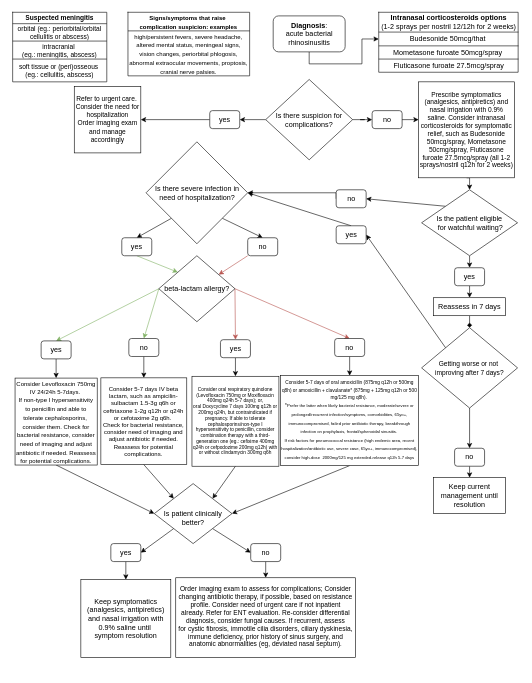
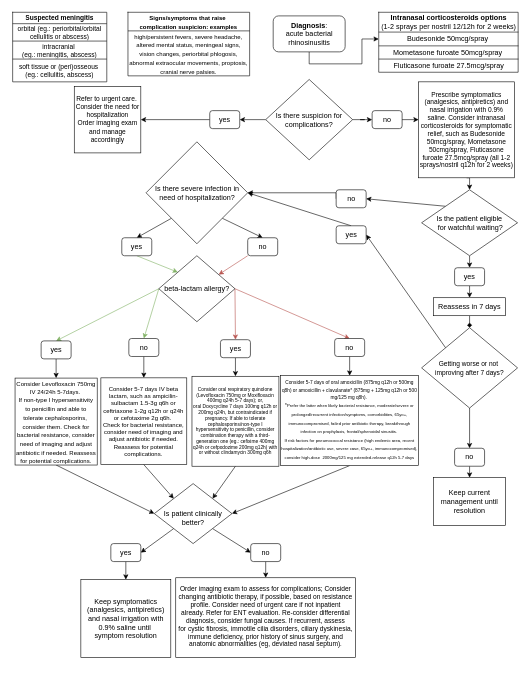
node "Budesonide 50mcg/that": label "Budesonide 50mcg/that" -> "Budesonide 50mcg/spray"
node "Keep current management until resolution": size 72x36 -> 72x48
